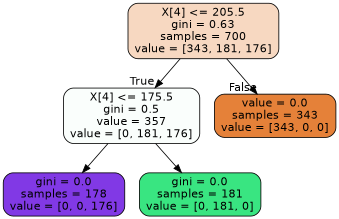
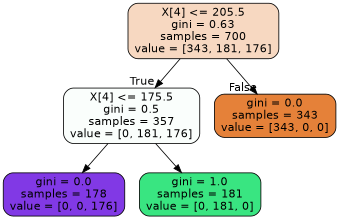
node "X[4] <= 175.5 gini = 0.5 value = 357 value = [0, 181, 176]": label "X[4] <= 175.5 gini = 0.5 value = 357 value = [0, 181, 176]" -> "X[4] <= 175.5 gini = 0.5 samples = 357 value = [0, 181, 176]"
node "value = 0.0 samples = 343 value = [343, 0, 0]": label "value = 0.0 samples = 343 value = [343, 0, 0]" -> "gini = 0.0 samples = 343 value = [343, 0, 0]"
node "gini = 0.0 samples = 181 value = [0, 181, 0]": label "gini = 0.0 samples = 181 value = [0, 181, 0]" -> "gini = 1.0 samples = 181 value = [0, 181, 0]"
